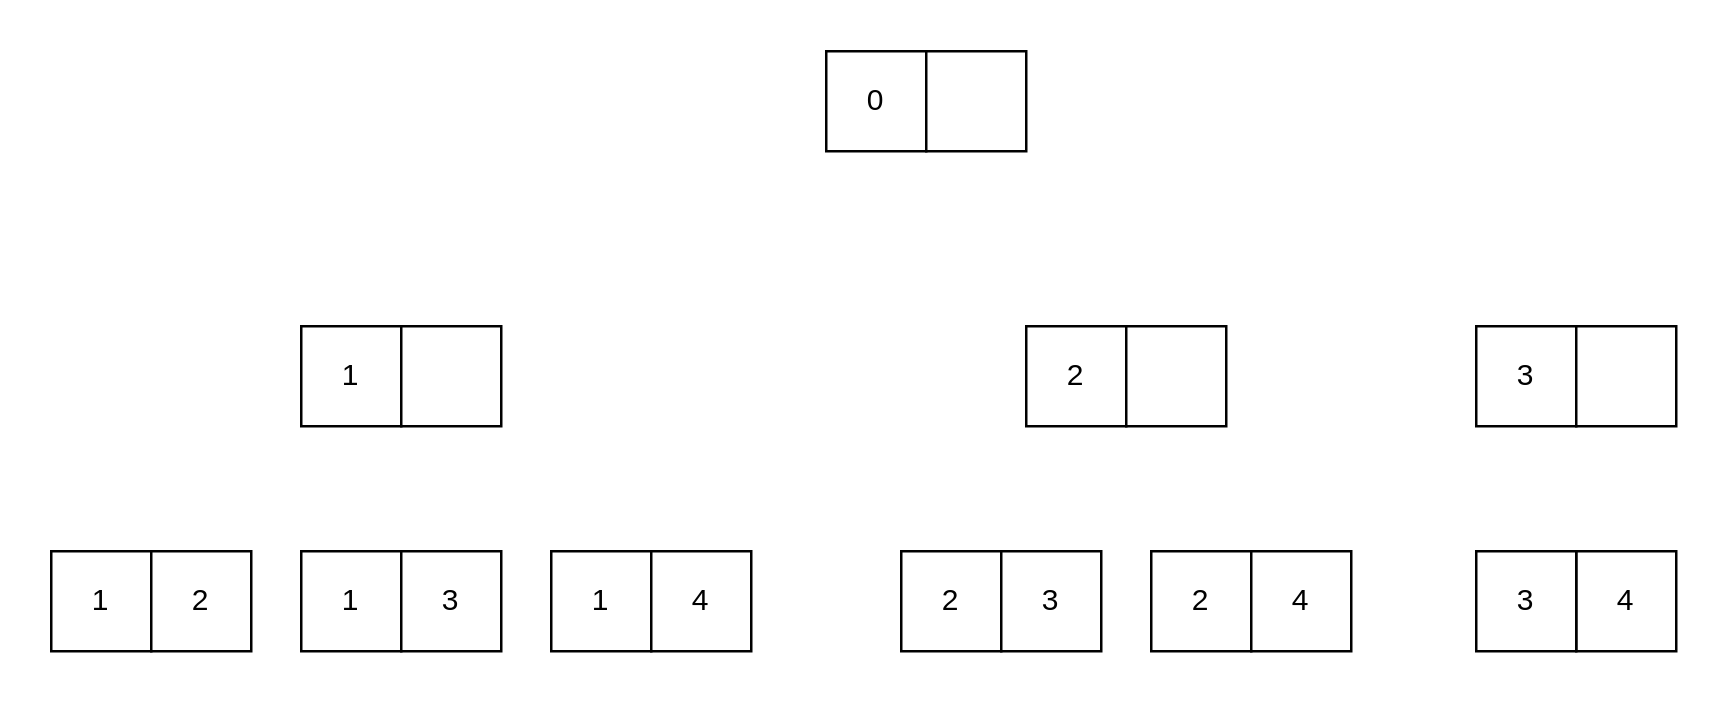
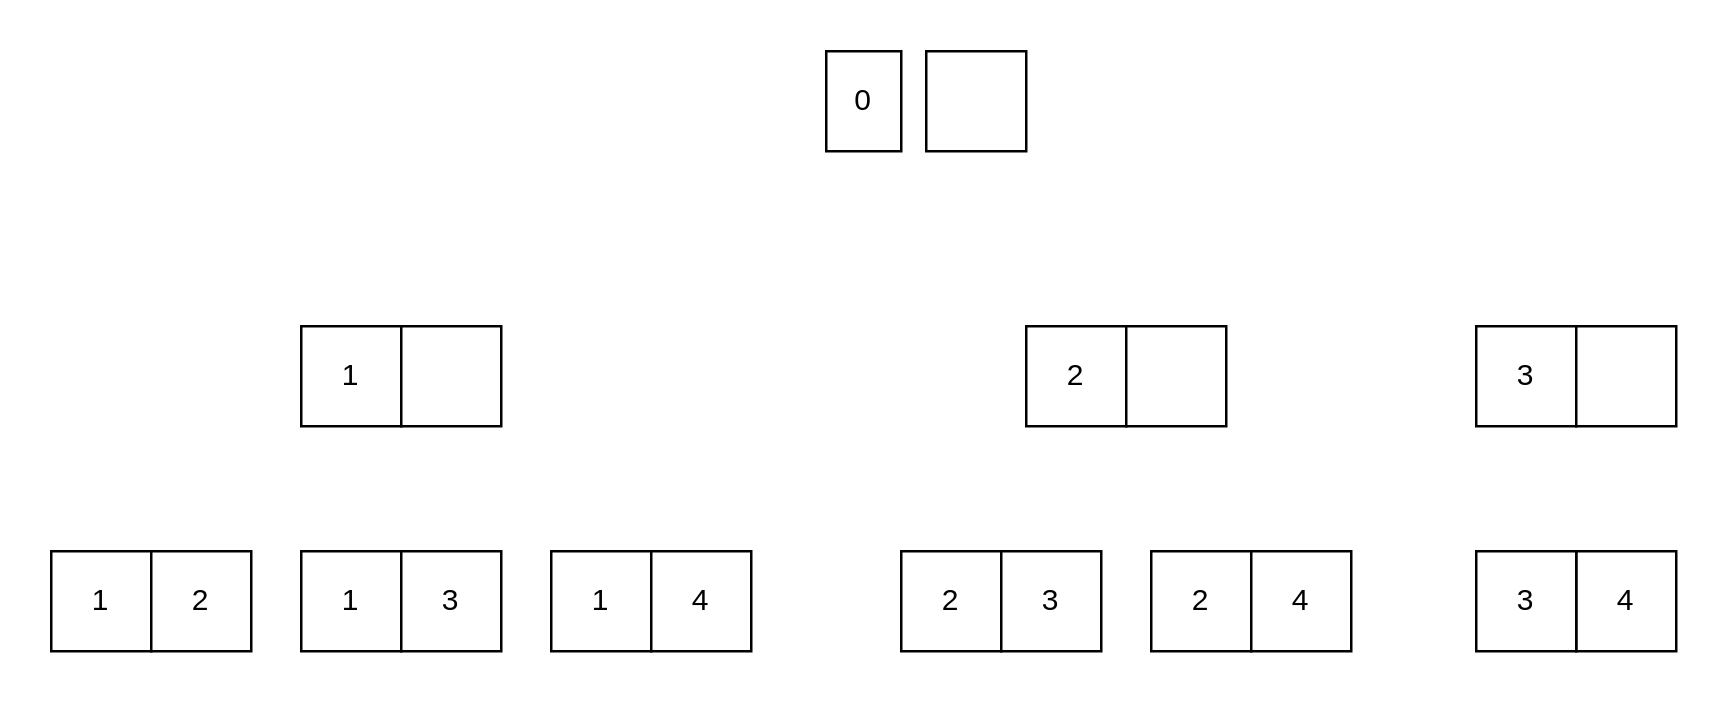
node "0": size 100x100 -> 75x100
